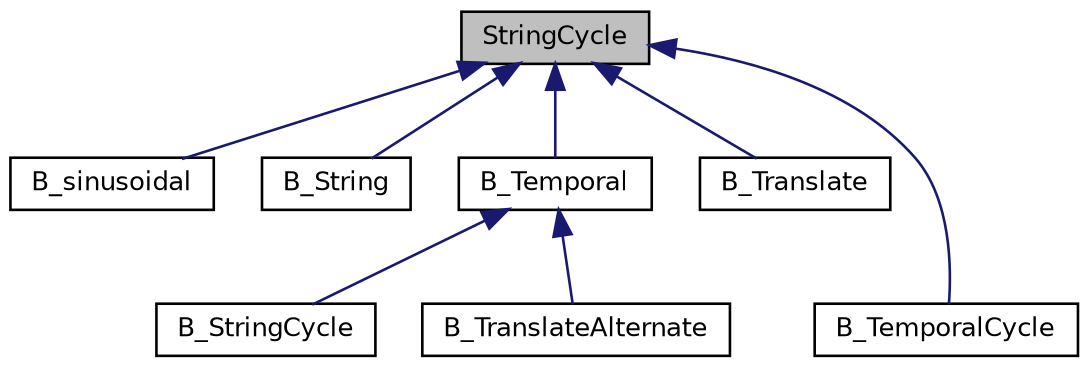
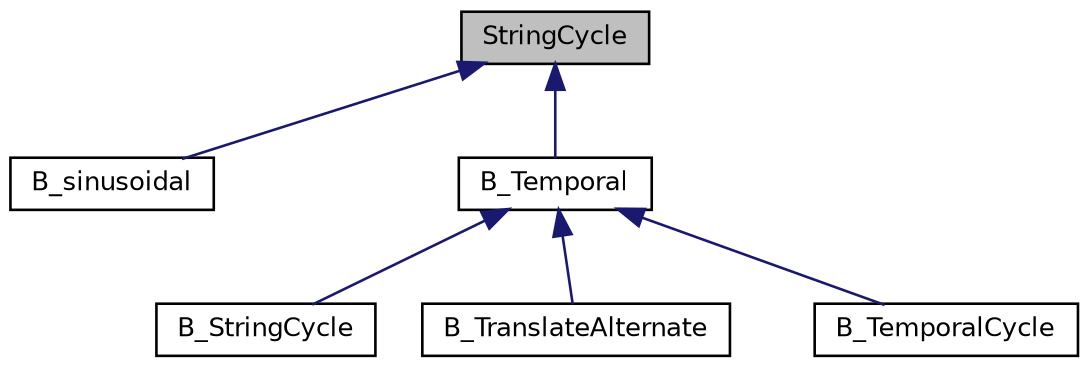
edge "B_TemporalCycle" -> "StringCycle": now "B_TemporalCycle" -> "B_Temporal"
node "B_String": removed
node "B_Translate": removed
